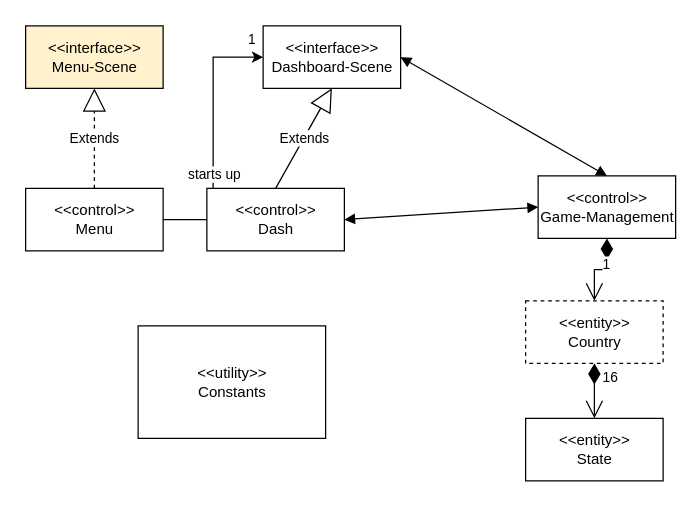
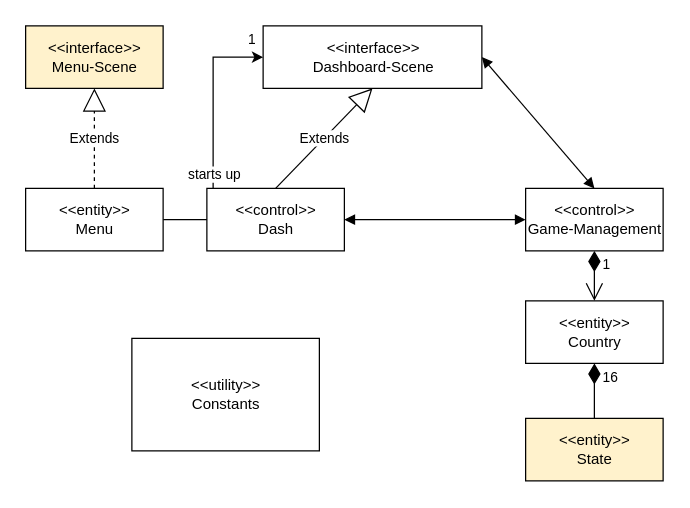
node "<<interface>> Dashboard-Scene": size 138x63 -> 219x63
node "<<control>> Game-Management": moved (607, 207) -> (594, 219)
node "<<control>> Menu": label "<<control>> Menu" -> "<<entity>> Menu"
node "<<entity>> Country": style dashed -> solid
node "<<utility>> Constants": moved (232, 382) -> (226, 394)
edge "<<entity>> Country" -- "<<entity>> State": arrowhead open -> none
node "<<entity>> State": fillcolor #ffffff -> #fff2cc
